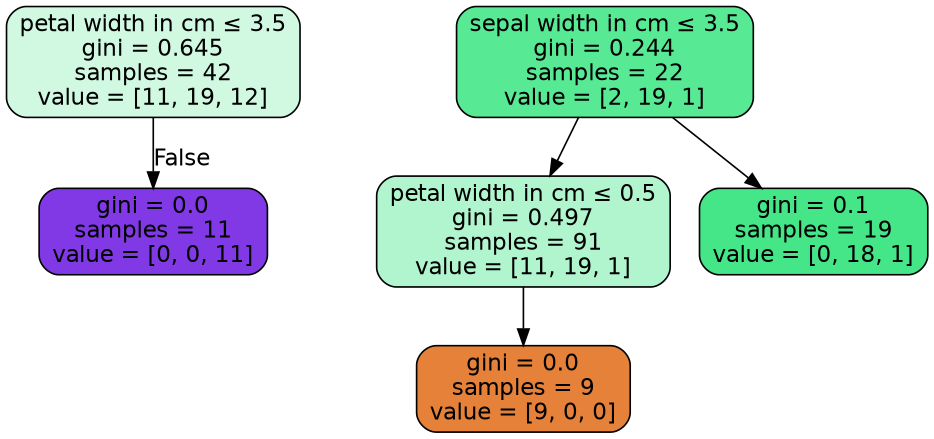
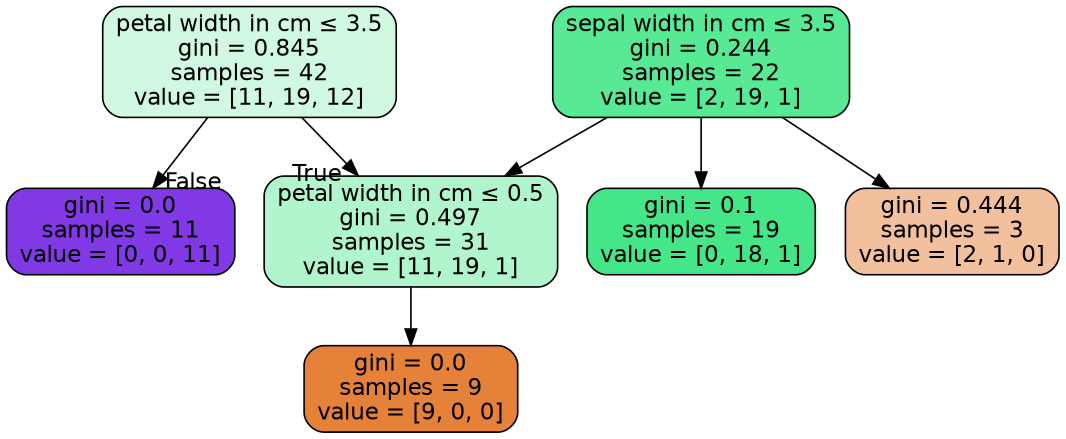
node "petal width in cm ≤ 3.5": text "gini = 0.645" -> "gini = 0.845"
edge "petal width in cm ≤ 3.5" -> "petal width in cm ≤ 0.5": added
node "gini = 0.444": added
node "petal width in cm ≤ 0.5": text "samples = 91" -> "samples = 31"
